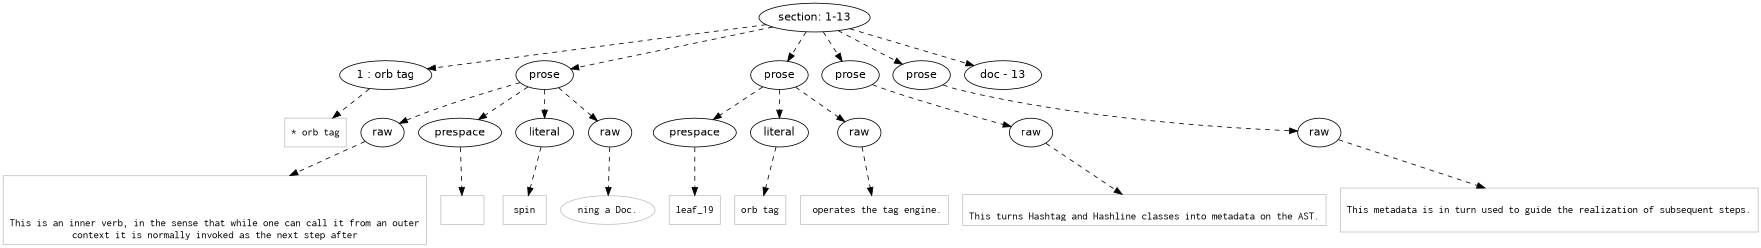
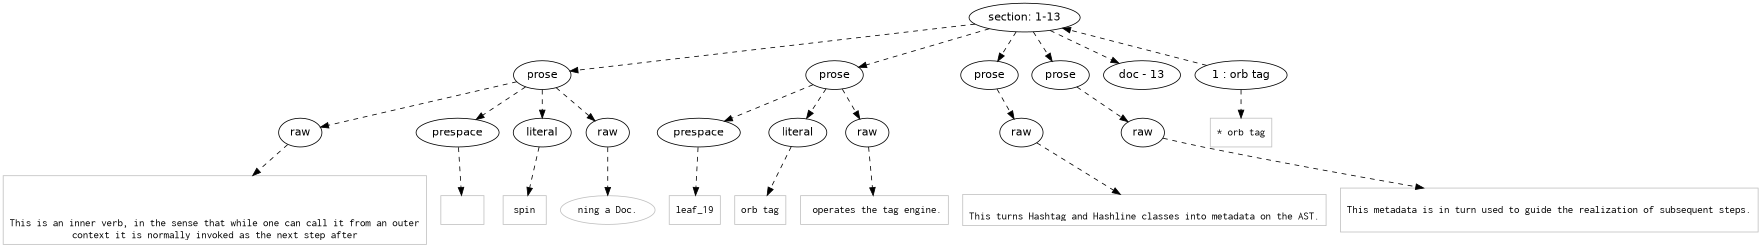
edge "section: 1-13" -> "1 : orb tag": reversed
